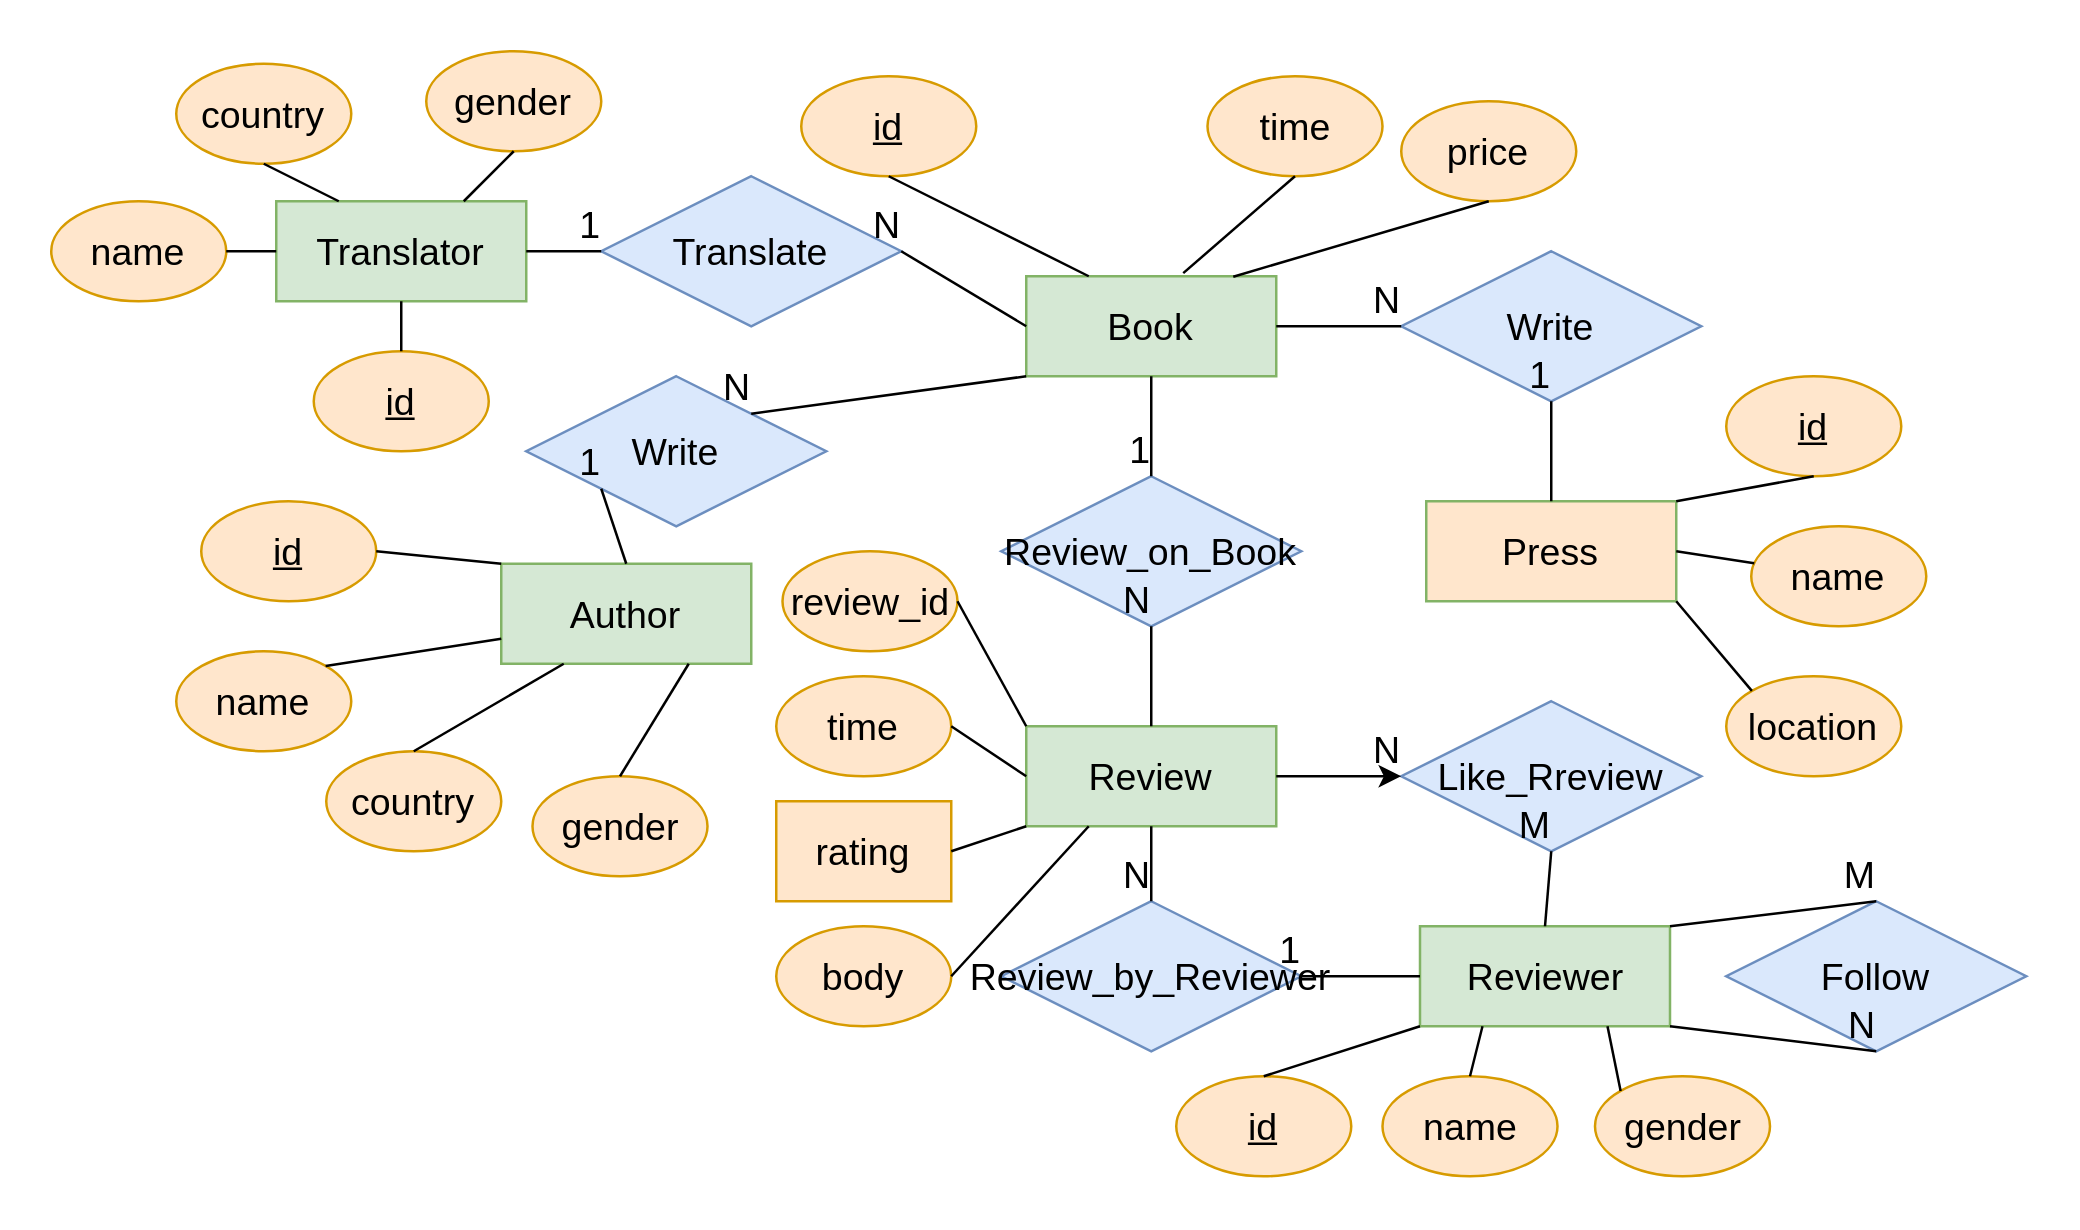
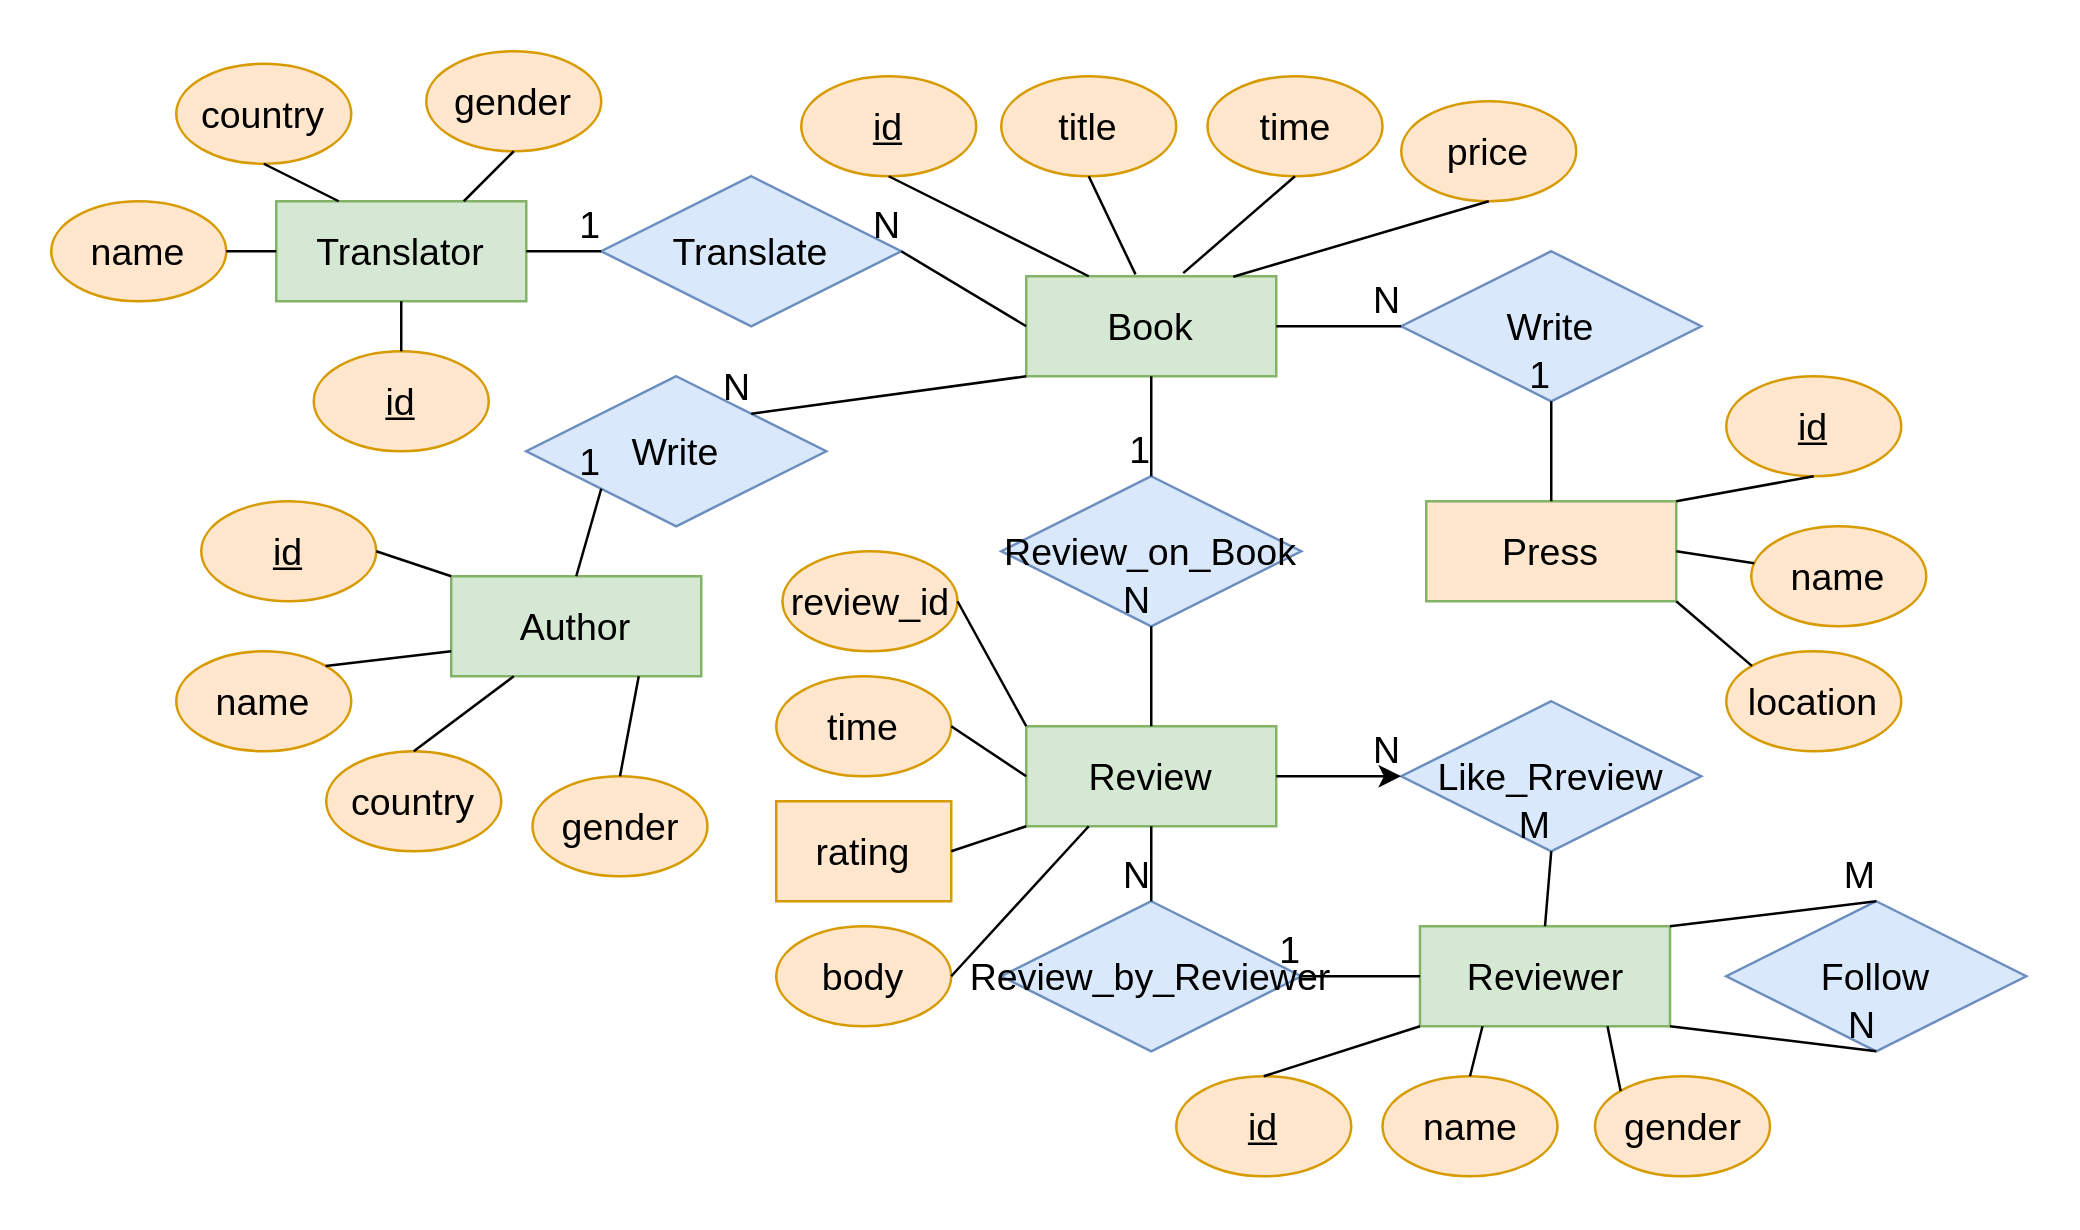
node "title": added
edge "title" -- "Book": added
node "Author": moved (626, 614) -> (576, 626)
node "location": moved (1814, 726) -> (1814, 701)
